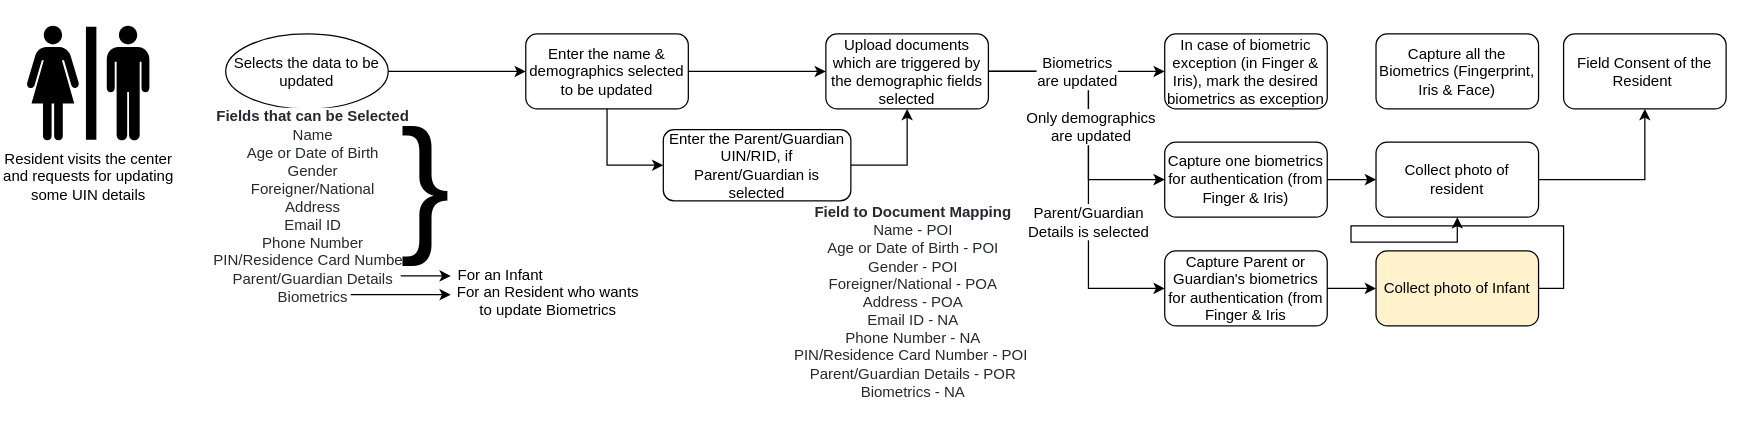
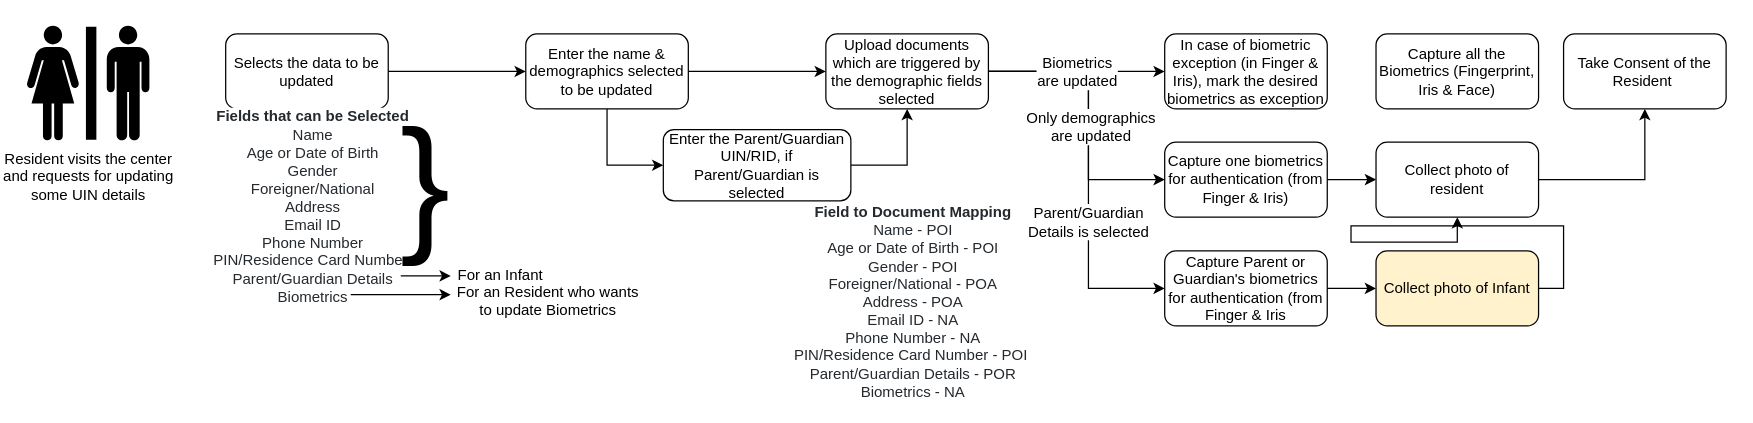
node "Selects the data to be updated": shape ellipse -> rounded rectangle
node "Field Consent of the Resident": label "Field Consent of the Resident" -> "Take Consent of the Resident"
